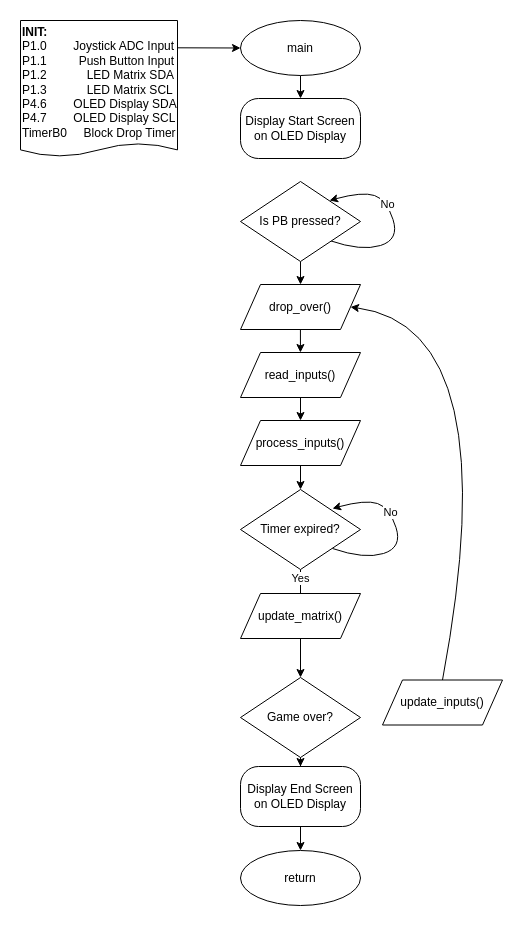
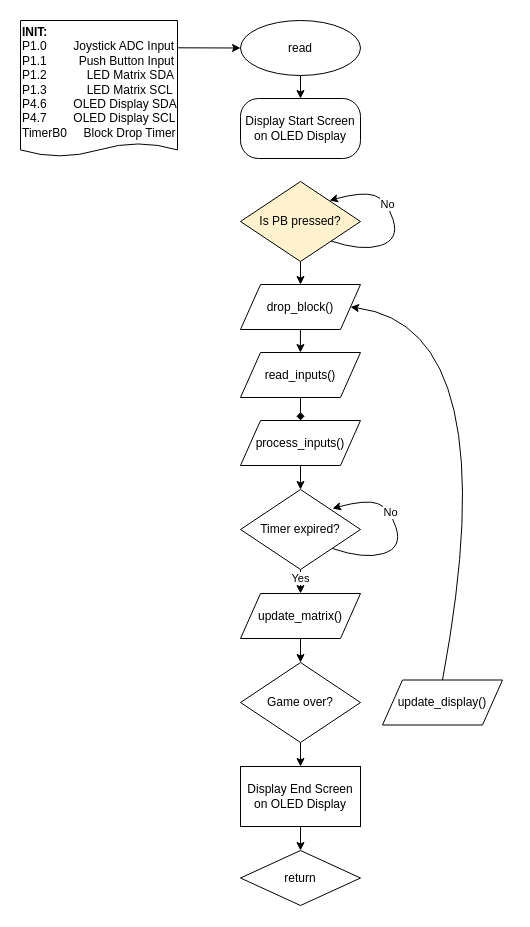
node "main": label "main" -> "read"
node "Is PB pressed?": fillcolor #ffffff -> #fff2cc
node "drop_over()": label "drop_over()" -> "drop_block()"
edge "read_inputs()" -> "process_inputs()": arrowhead classic -> diamond
edge "Timer expired?" -- "update_matrix()": arrowhead none -> classic
node "update_inputs()": label "update_inputs()" -> "update_display()"
node "Game over?": moved (301, 718) -> (301, 703)
node "Display End Screen on OLED Display": shape rounded rectangle -> rectangle
node "return": shape ellipse -> diamond
